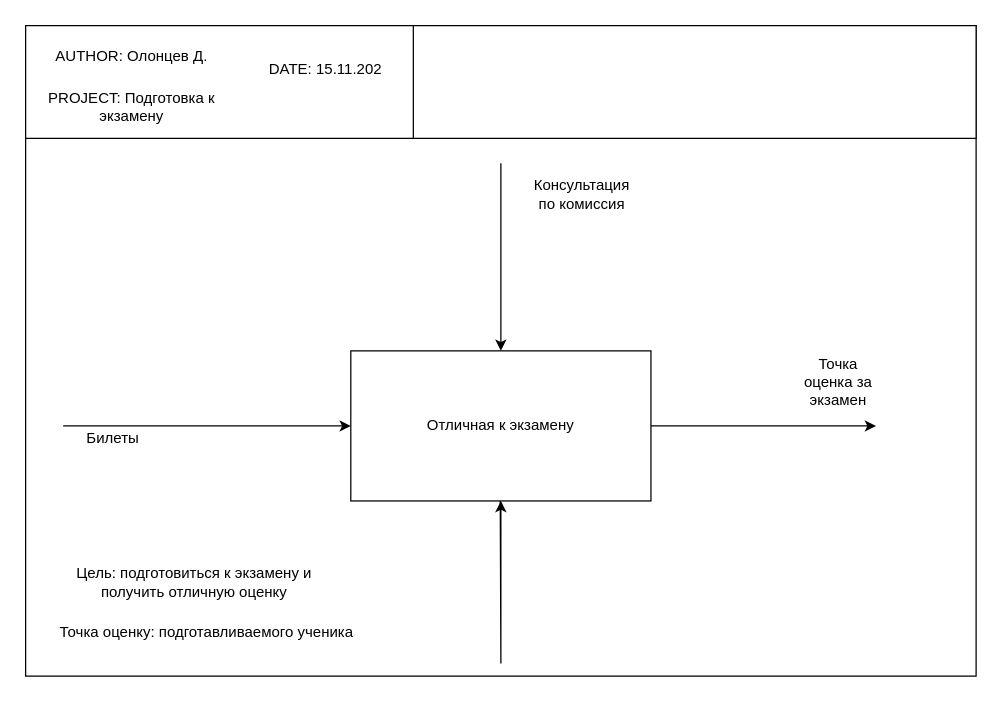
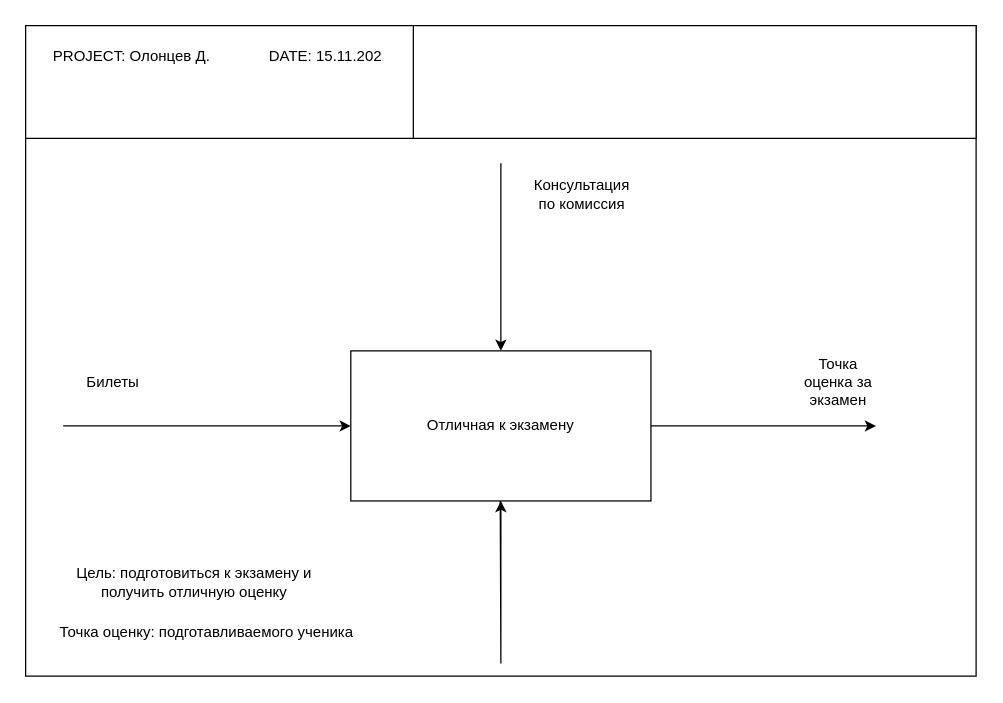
node "AUTHOR: Олонцев Д.": label "AUTHOR: Олонцев Д." -> "PROJECT: Олонцев Д."
node "DATE: 15.11.202": moved (326, 69) -> (326, 57)
node "PROJECT: Подготовка к экзамену": removed
node "Билеты": moved (113, 438) -> (113, 382)
